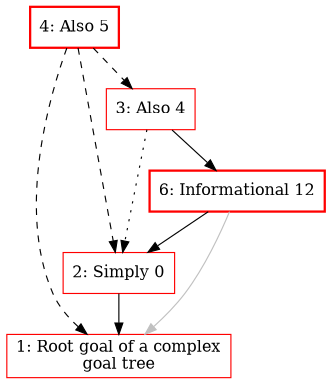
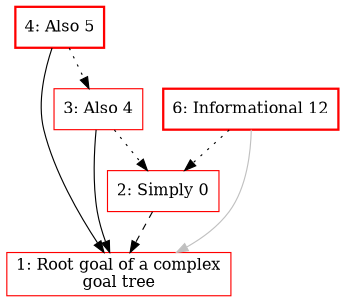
edge "4: Also 5" -> "3: Also 4": style dashed -> dotted
edge "4: Also 5" -> "2: Simply 0": removed
edge "3: Also 4" -> "6: Informational 12": now "3: Also 4" -> "1: Root goal of a complex goal tree"
edge "4: Also 5" -> "1: Root goal of a complex goal tree": style dashed -> solid
edge "6: Informational 12" -> "2: Simply 0": style solid -> dotted
edge "2: Simply 0" -> "1: Root goal of a complex goal tree": style solid -> dashed
